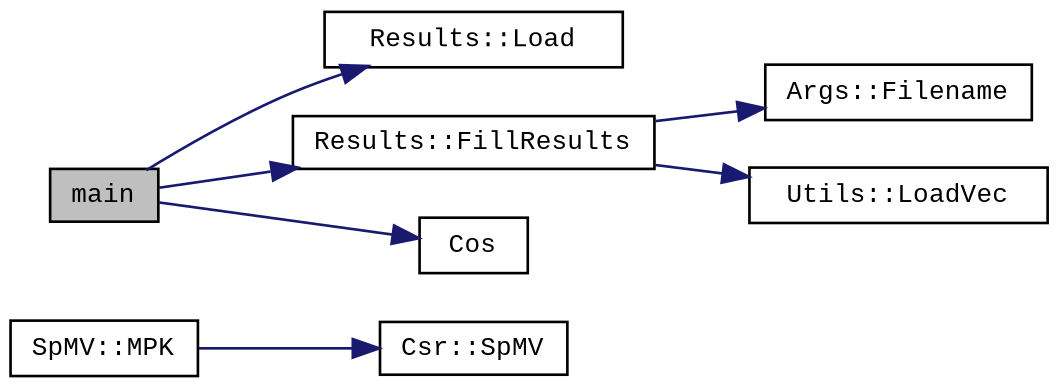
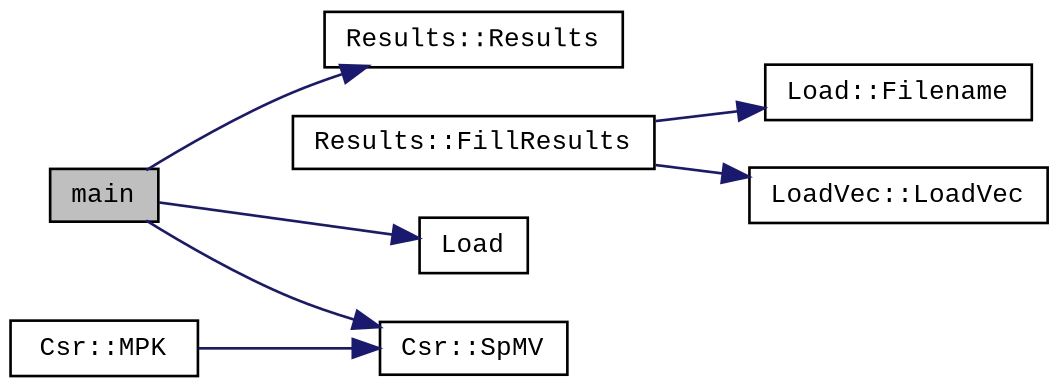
node "Results::Load": label "Results::Load" -> "Results::Results"
node "Args::Filename": label "Args::Filename" -> "Load::Filename"
edge "main" -> "Results::FillResults": now "main" -> "Csr::SpMV"
node "Utils::LoadVec": label "Utils::LoadVec" -> "LoadVec::LoadVec"
node "Cos": label "Cos" -> "Load"
node "SpMV::MPK": label "SpMV::MPK" -> "Csr::MPK"
